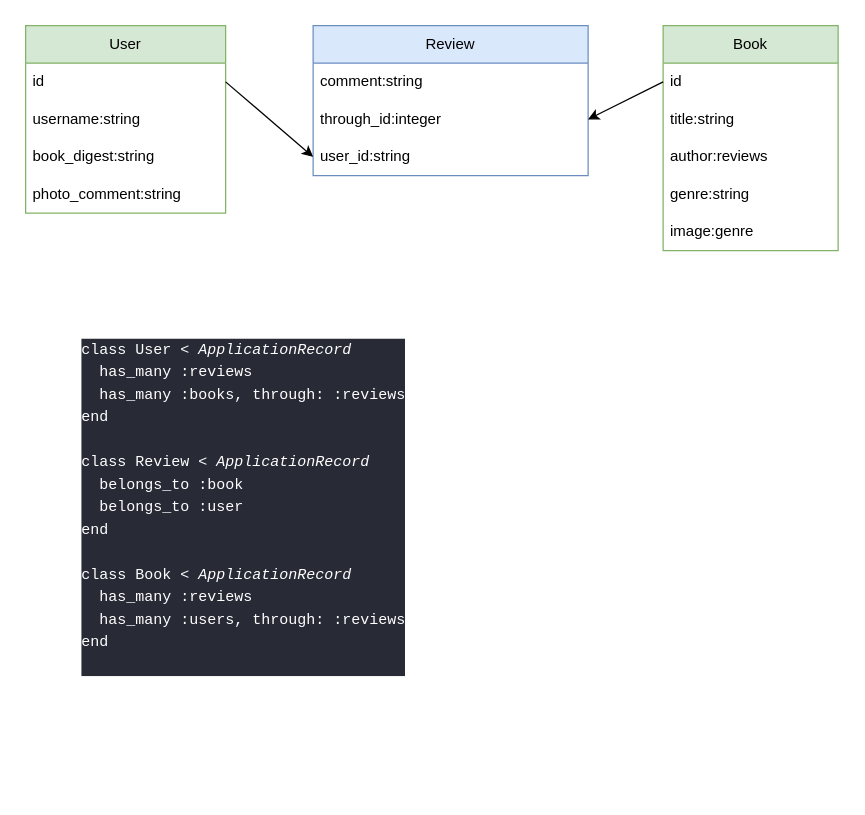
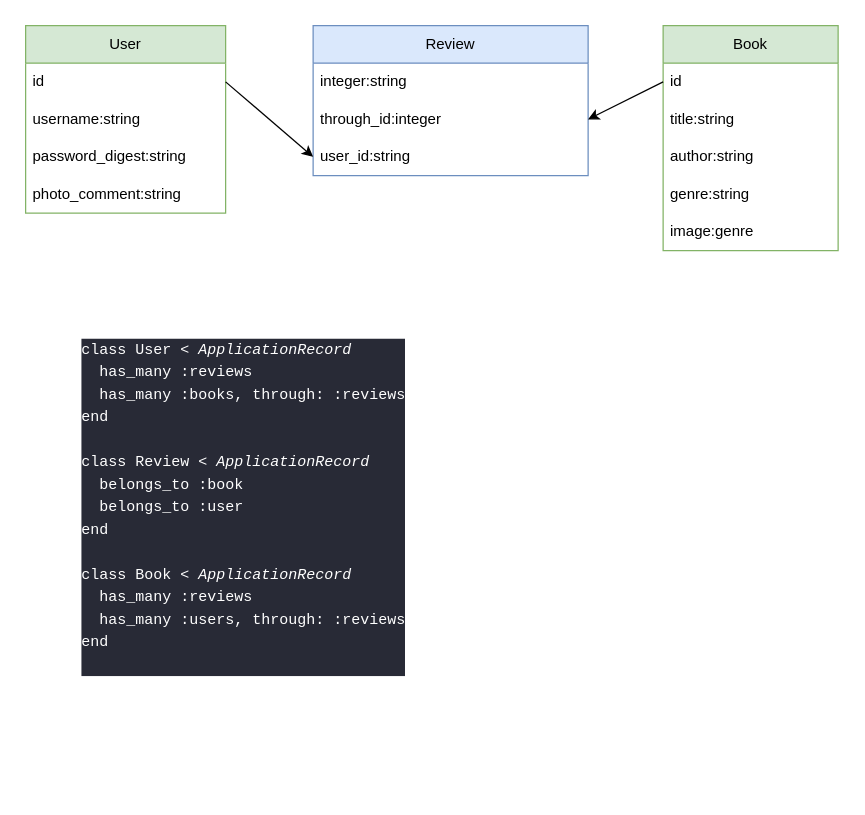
node "comment:string": label "comment:string" -> "integer:string"
node "book_digest:string": label "book_digest:string" -> "password_digest:string"
node "author:reviews": label "author:reviews" -> "author:string"
